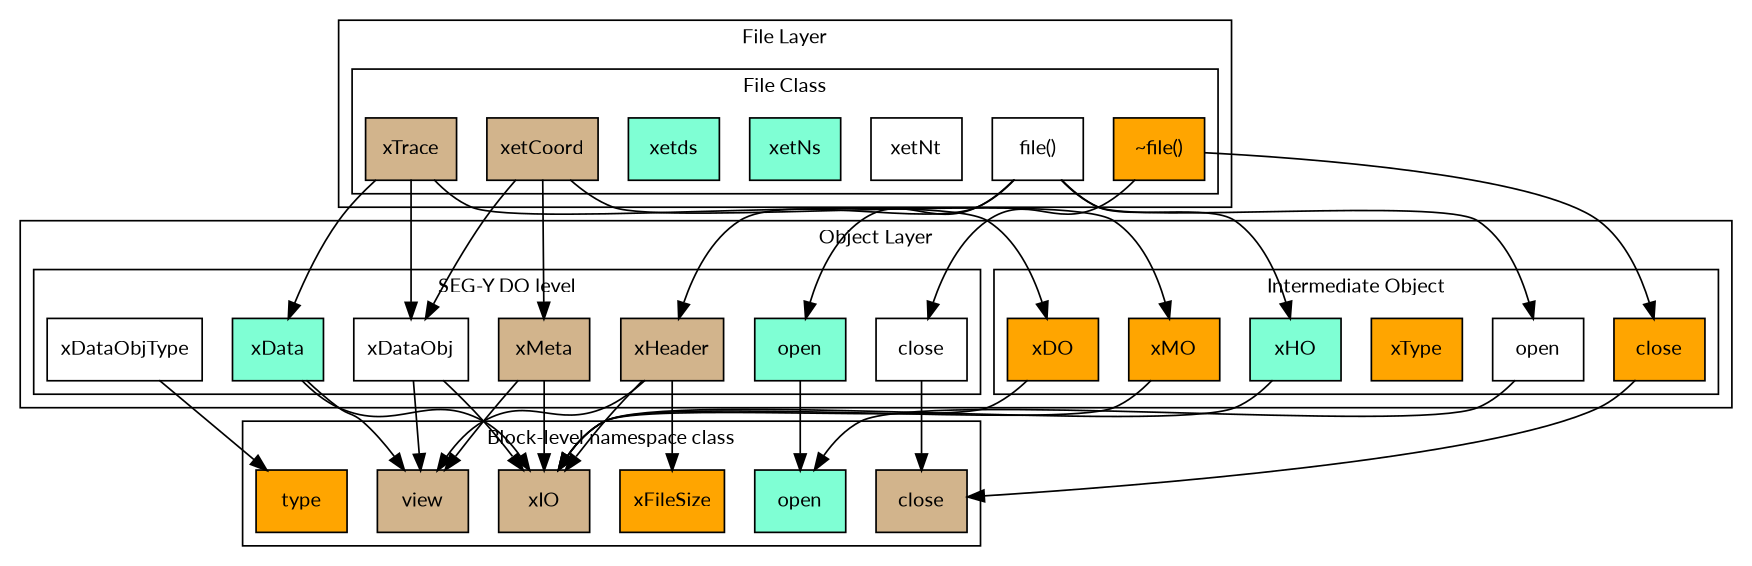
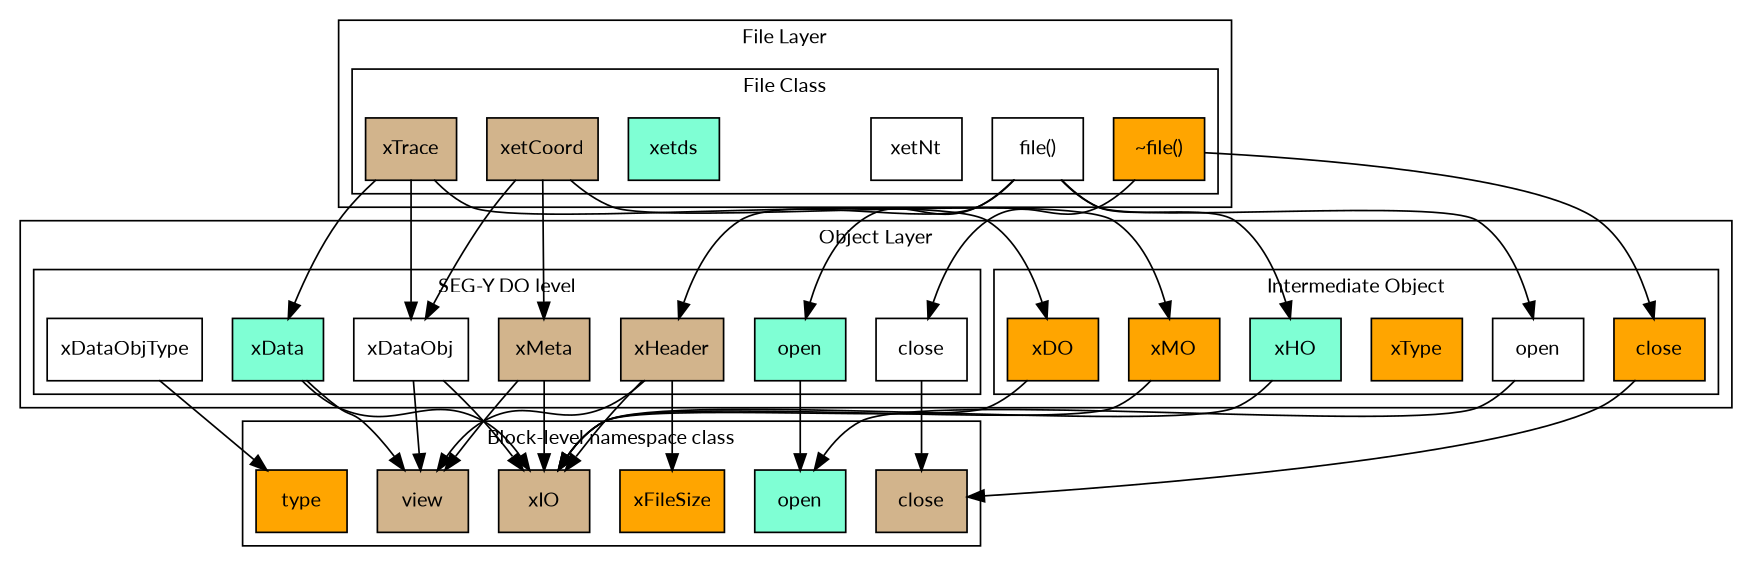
node "xetNs": removed
